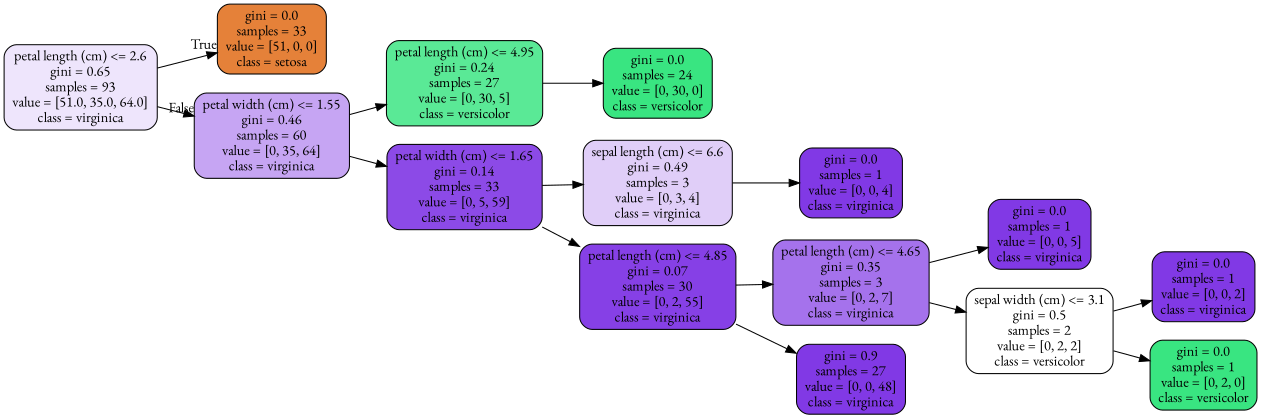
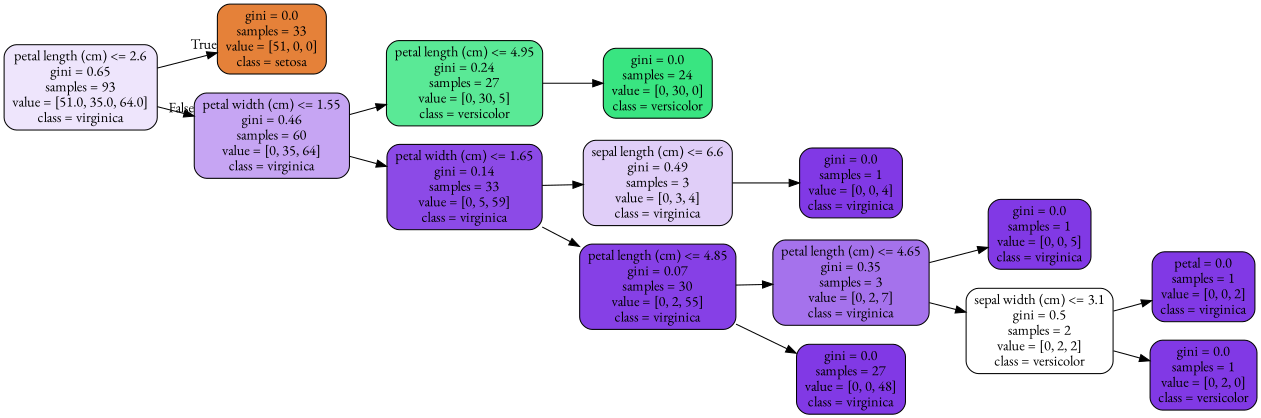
node "gini = 0.0 samples = 1 value = [0, 0, 2] class = virginica": label "gini = 0.0 samples = 1 value = [0, 0, 2] class = virginica" -> "petal = 0.0 samples = 1 value = [0, 0, 2] class = virginica"
node "gini = 0.0 samples = 1 value = [0, 2, 0] class = versicolor": fillcolor #39e581 -> #8139e5
node "gini = 0.9 samples = 27 value = [0, 0, 48] class = virginica": label "gini = 0.9 samples = 27 value = [0, 0, 48] class = virginica" -> "gini = 0.0 samples = 27 value = [0, 0, 48] class = virginica"
